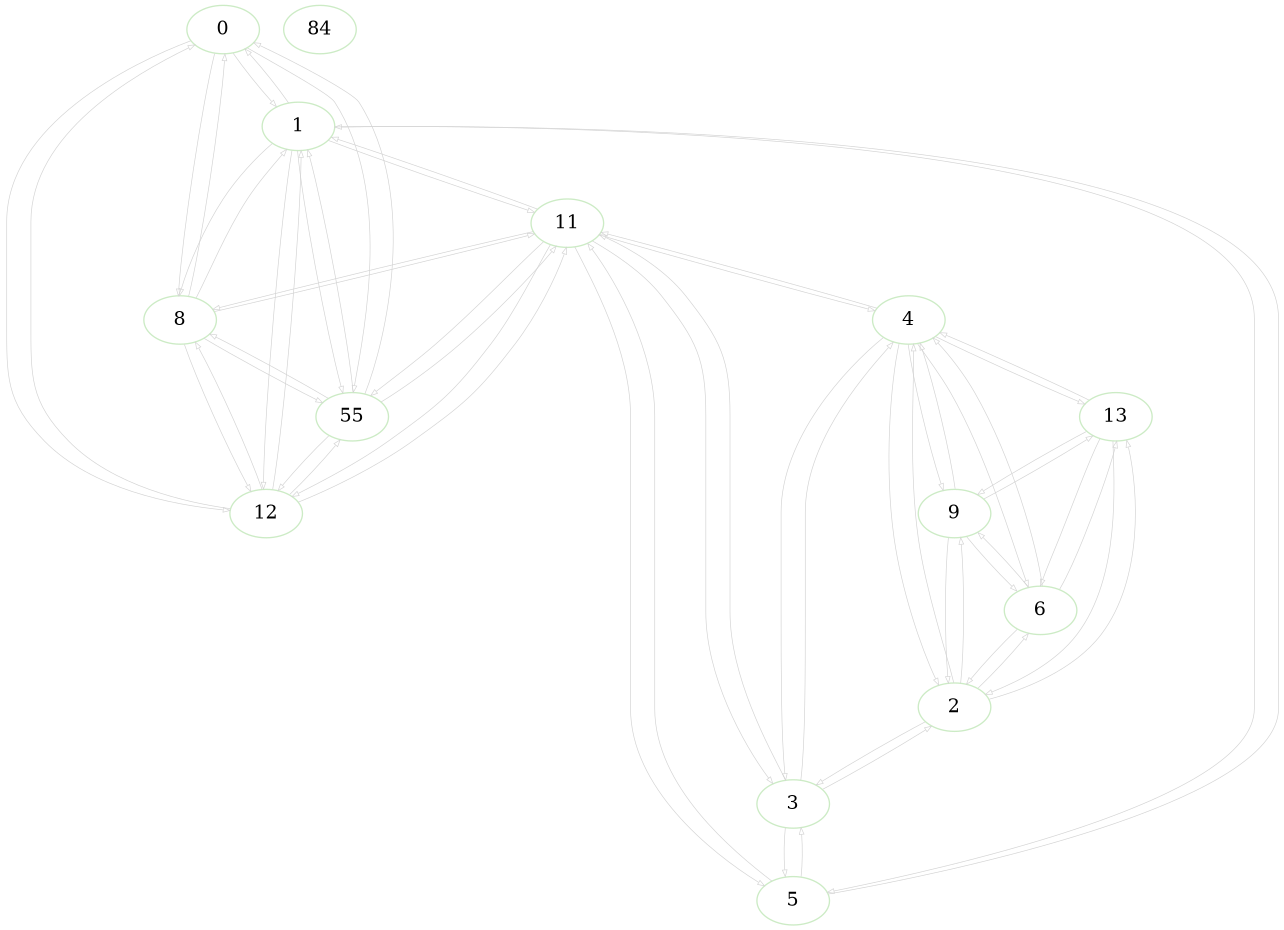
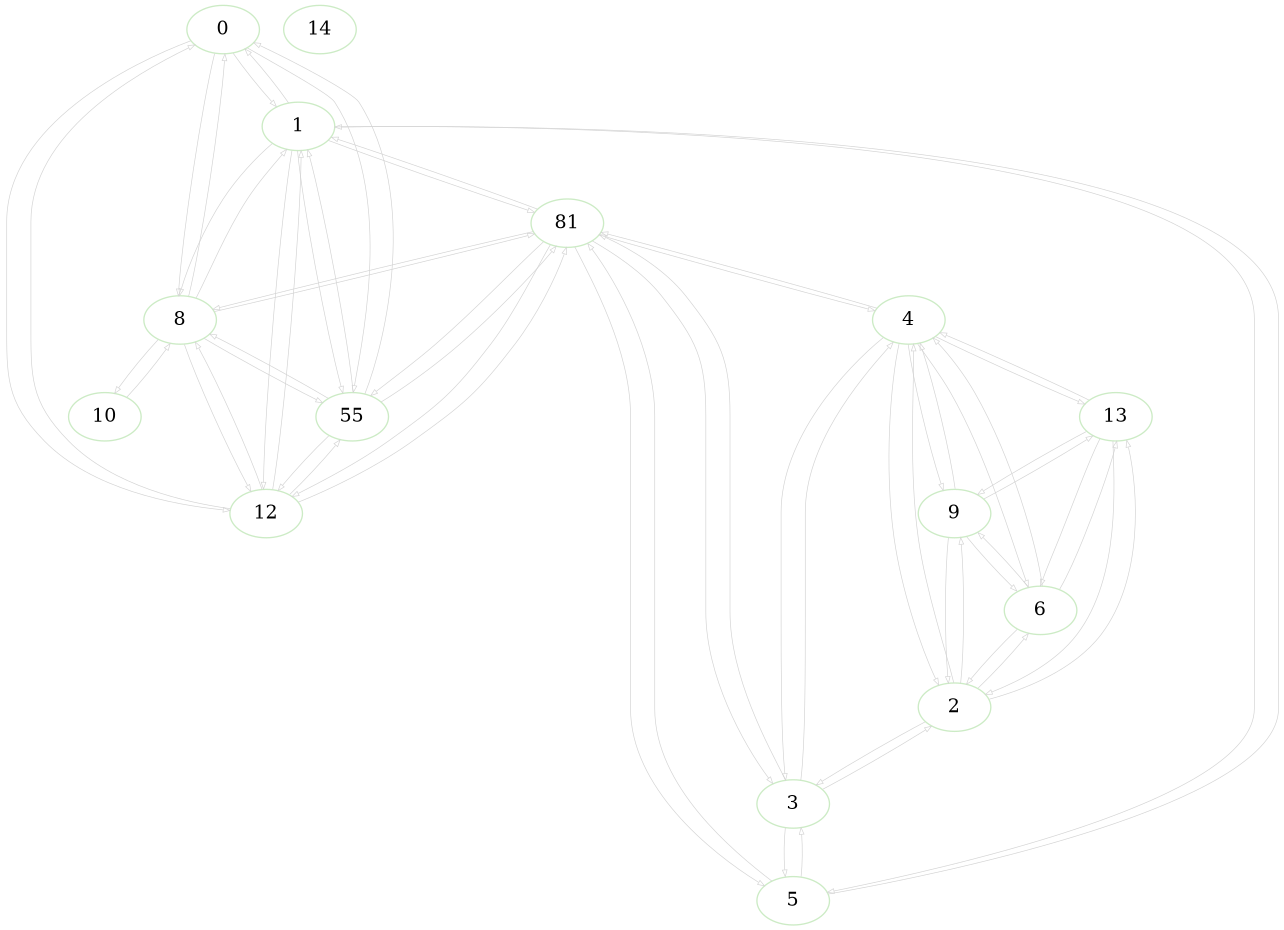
node "84": label "84" -> "14"
node "11": label "11" -> "81"
node "10": added
